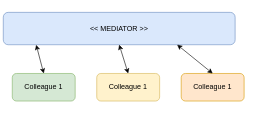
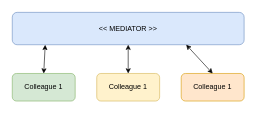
node "<< MEDIATOR >>": moved (119, 29) -> (128, 29)
